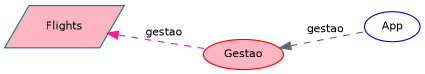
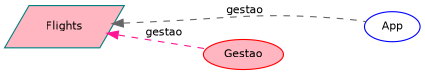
edge "App" -> "Gestao": now "App" -> "Flights"
